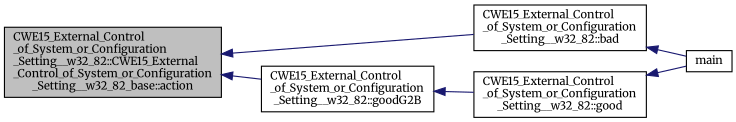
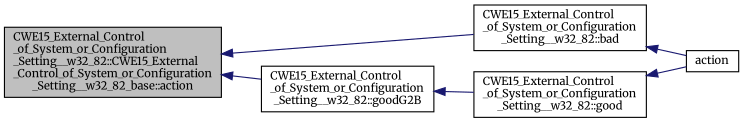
node "main": label "main" -> "action"
